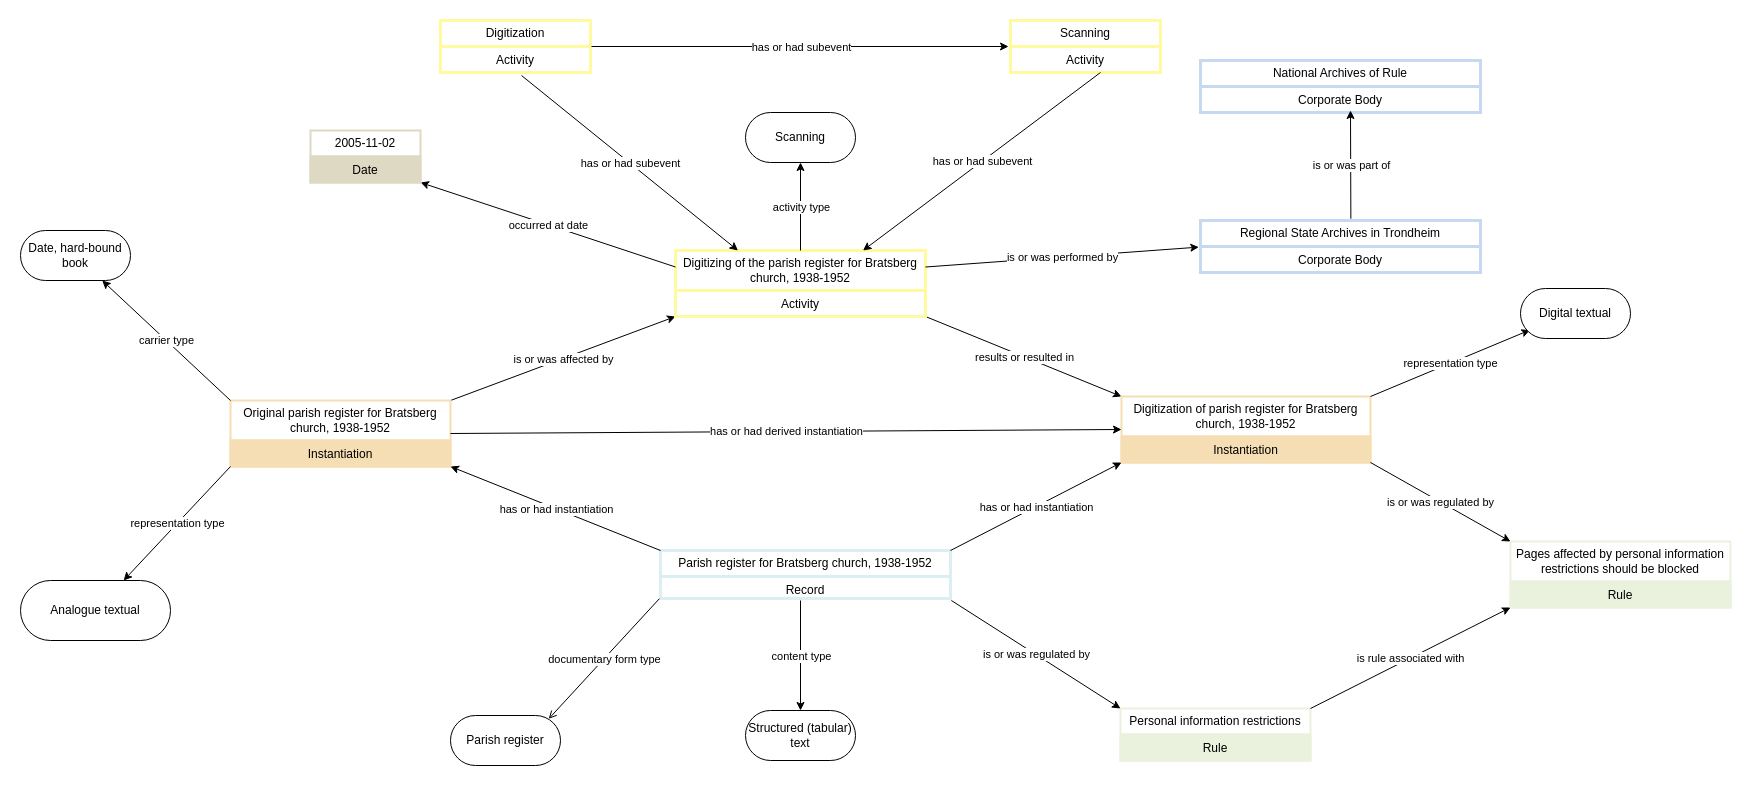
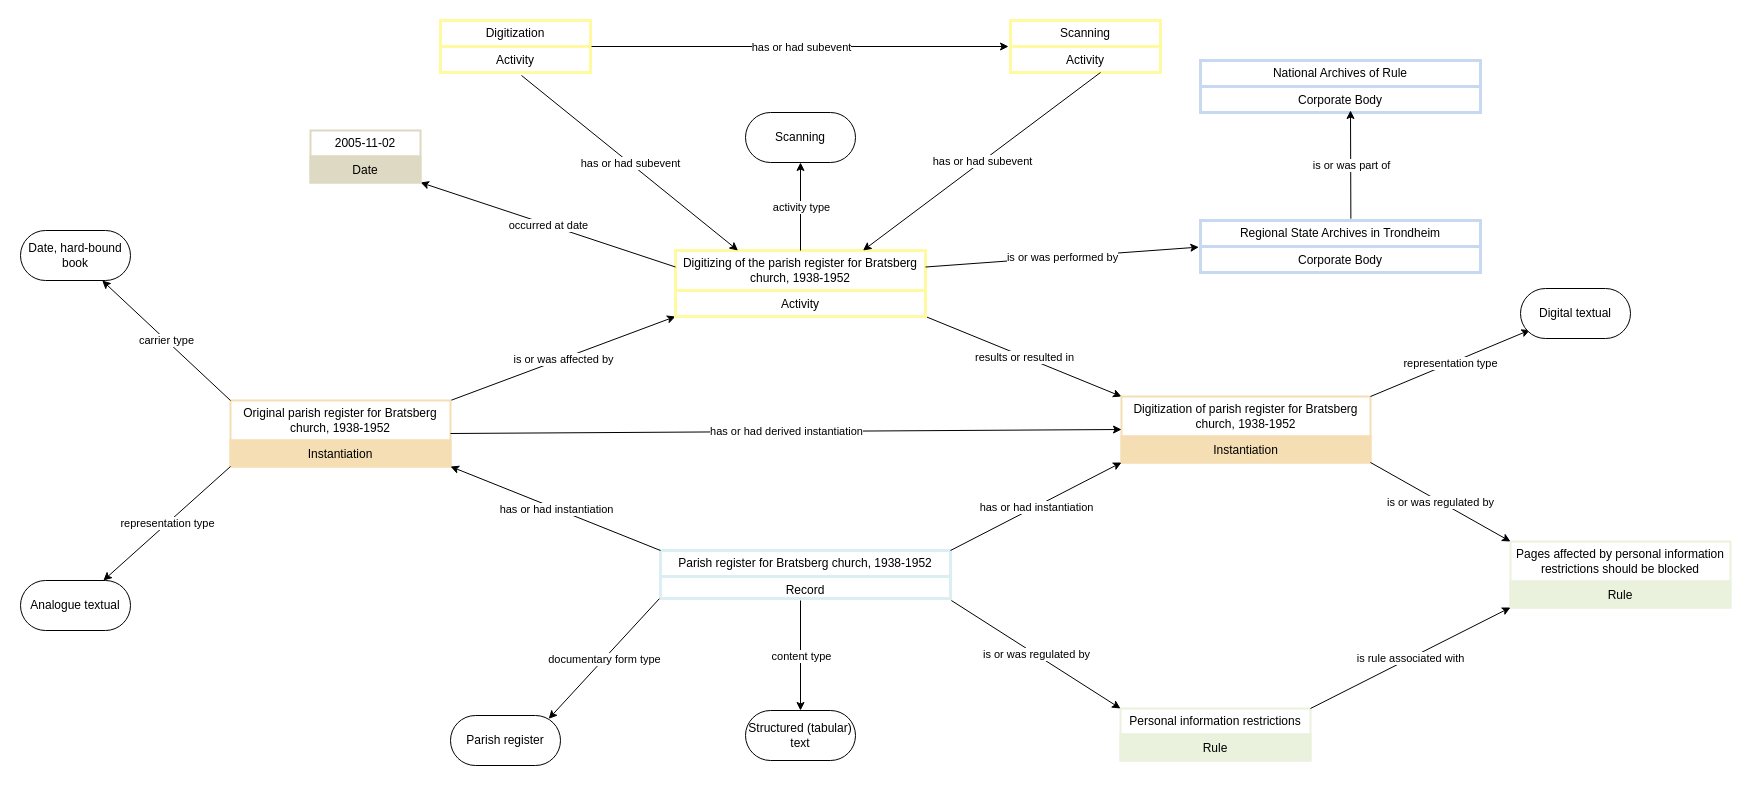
node "Analogue textual": size 150x60 -> 110x50
edge "Record" -> "Parish register": arrowhead open -> classic
